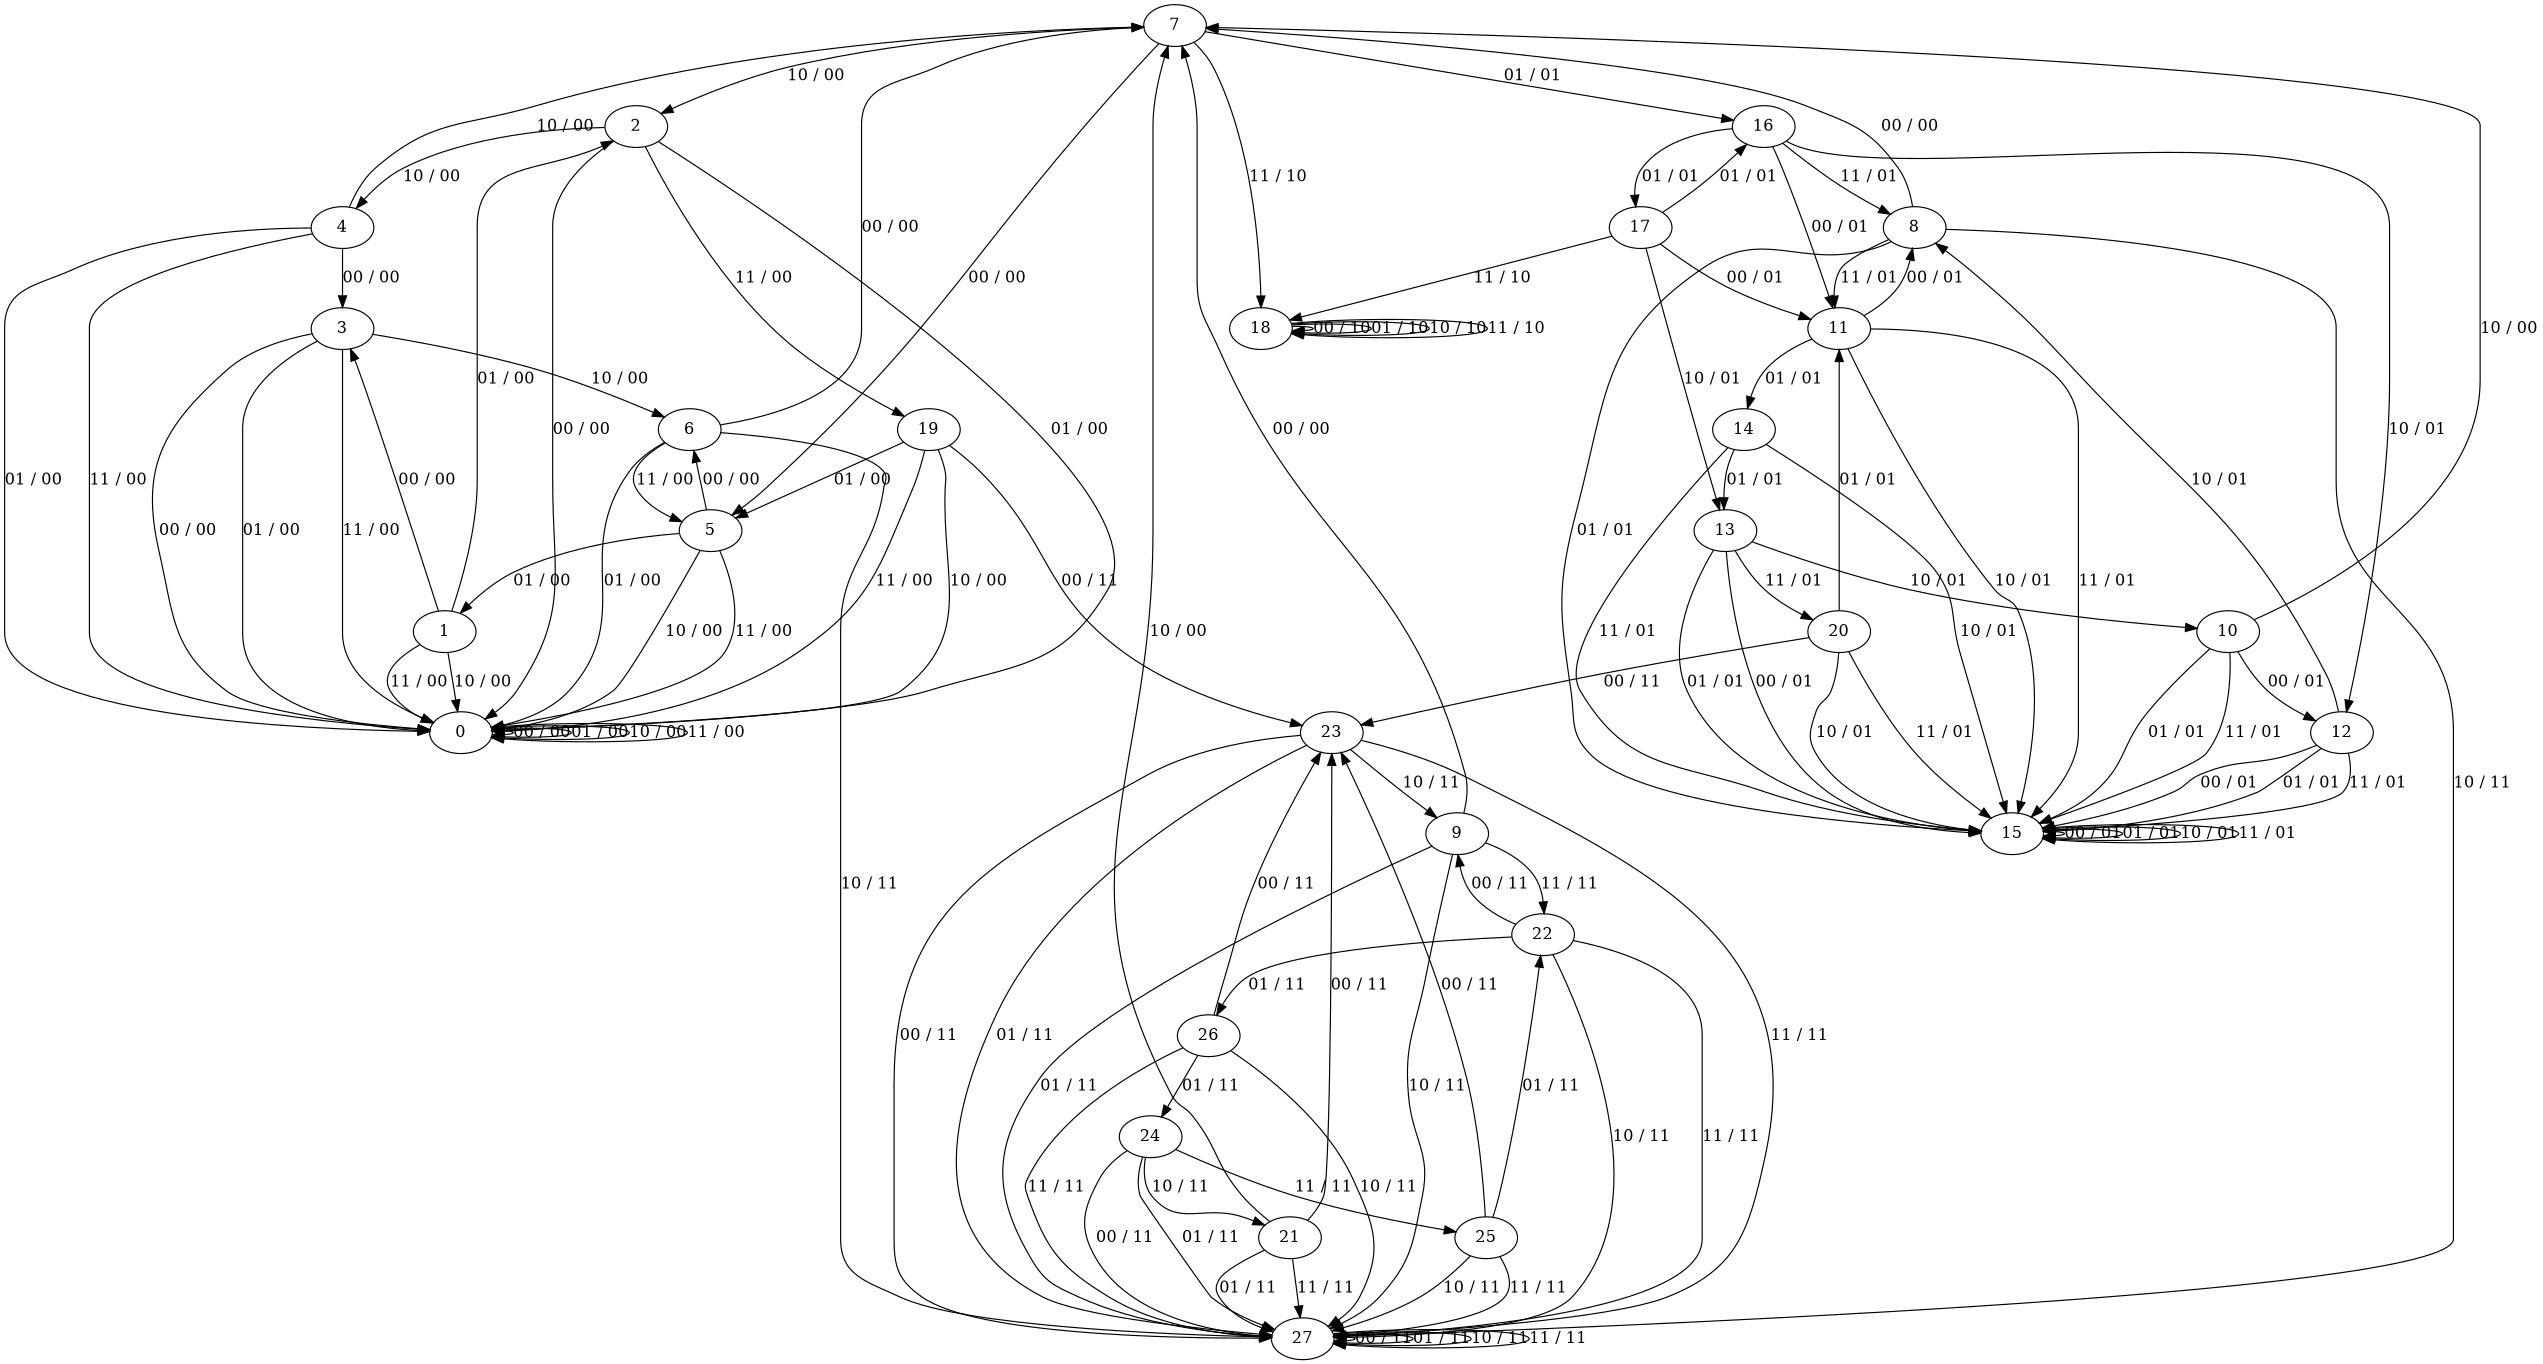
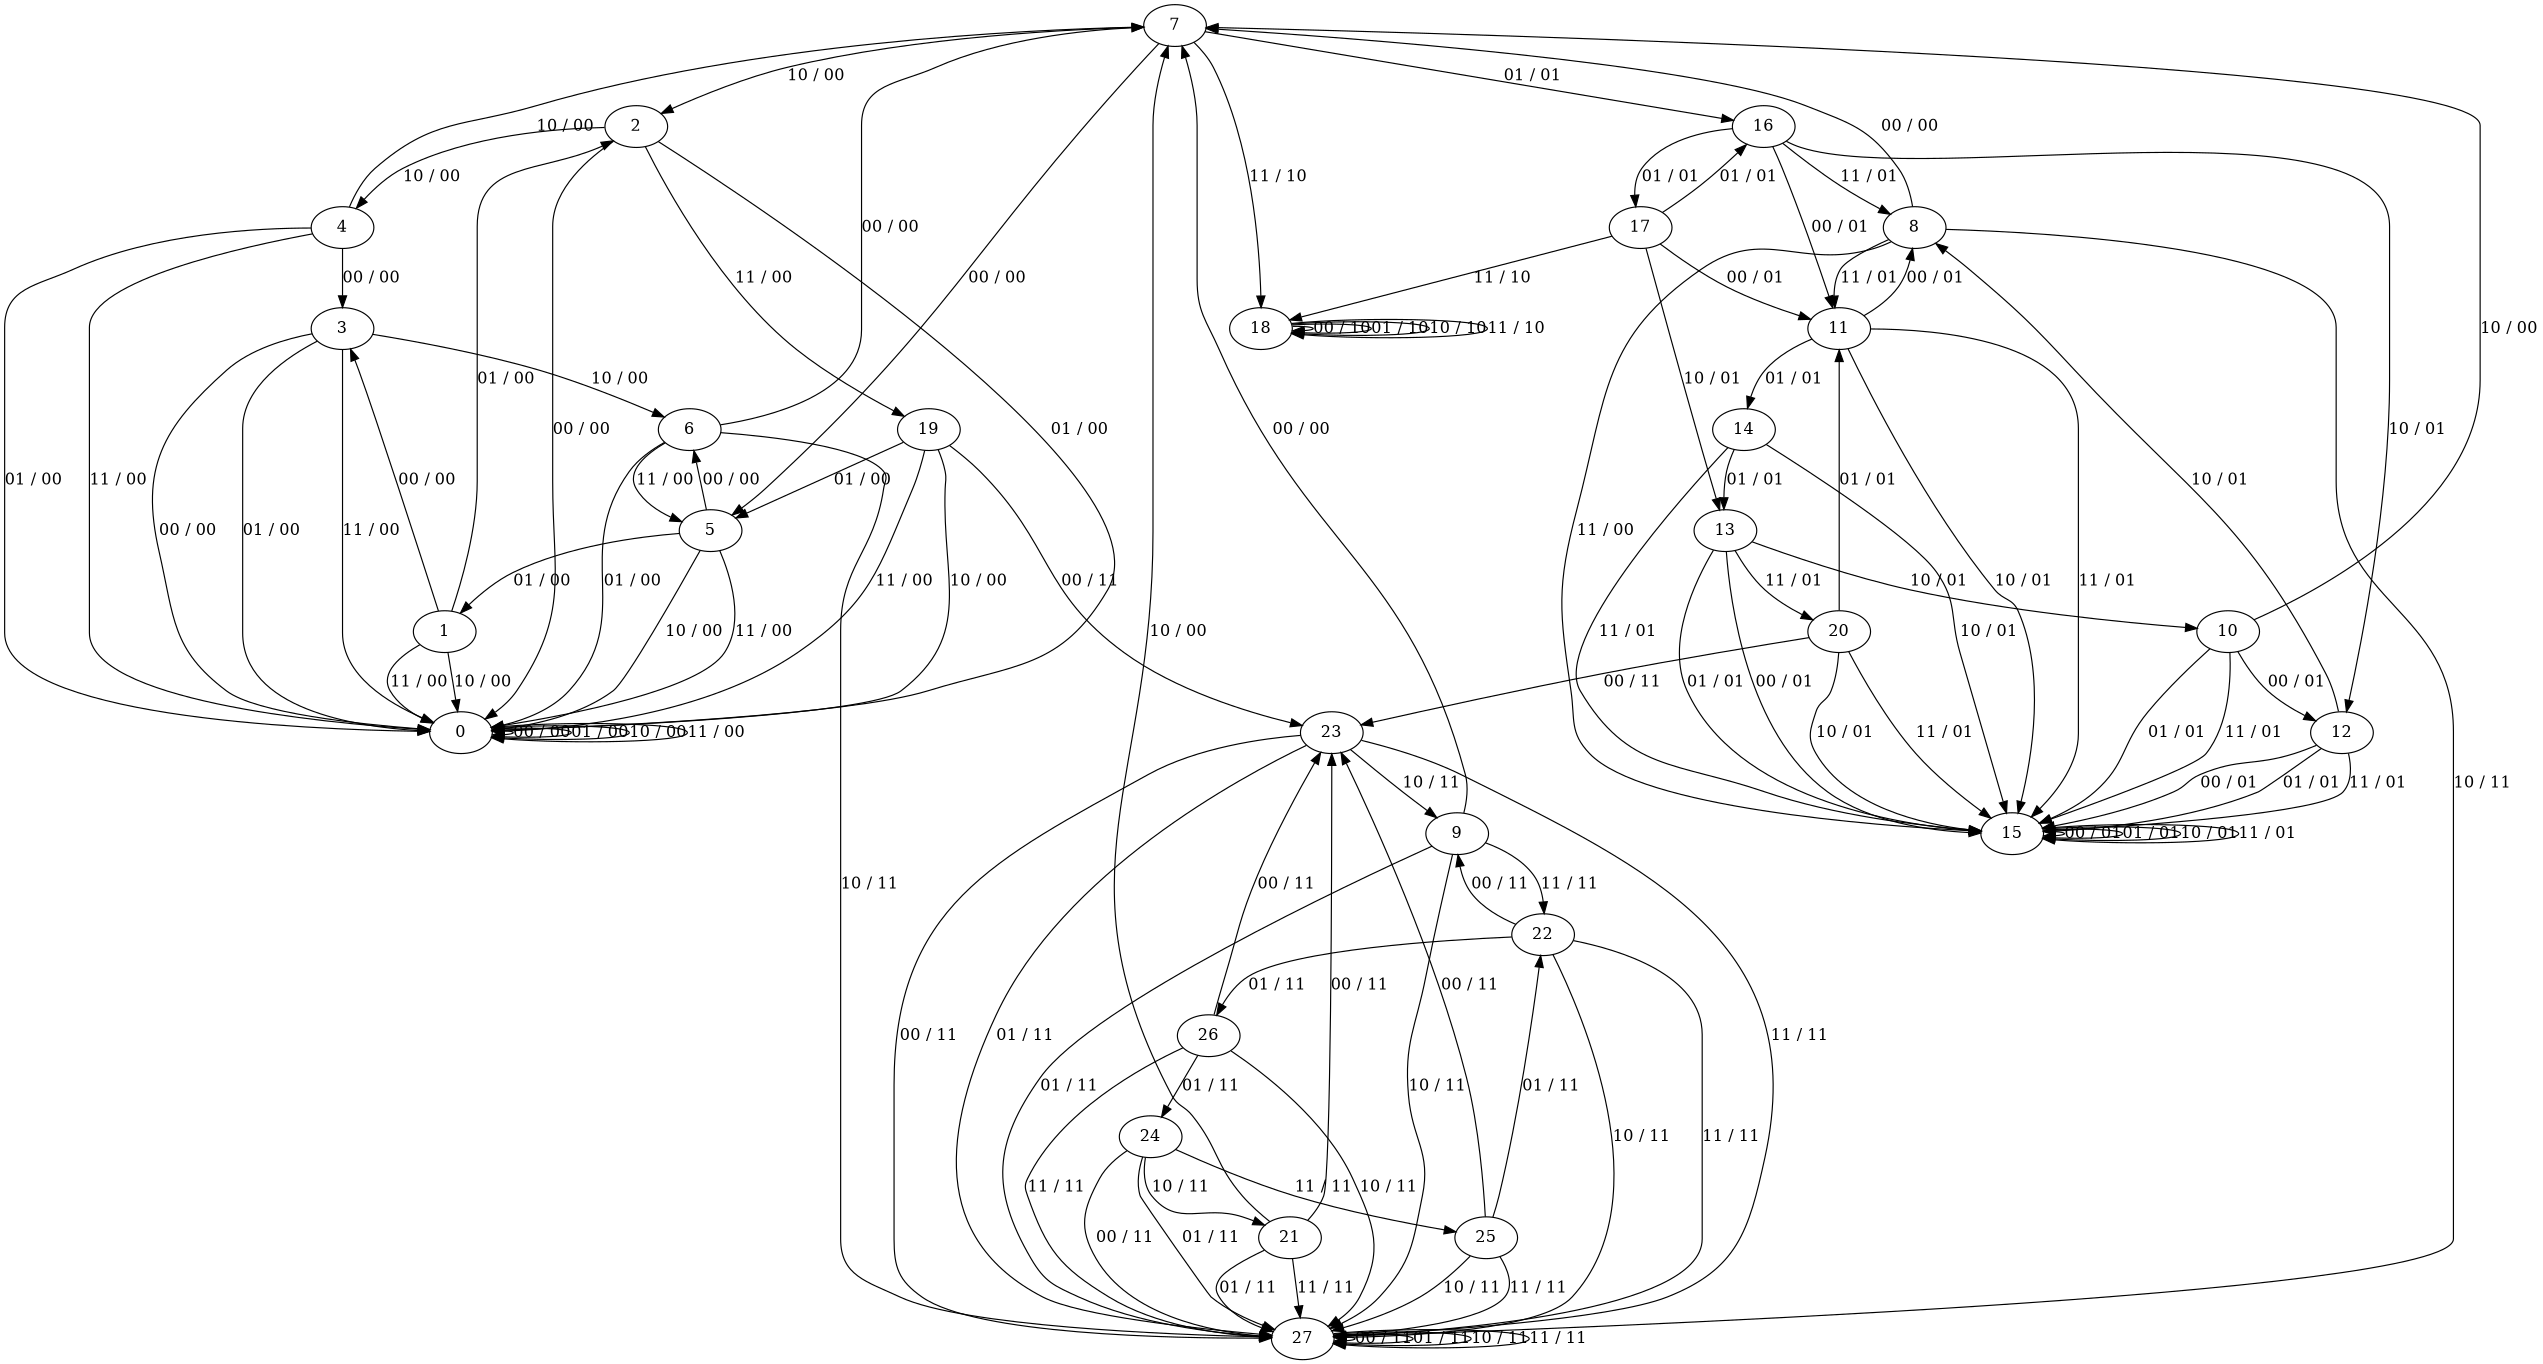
edge "8" -> "15": label "01 / 01" -> "11 / 00"
